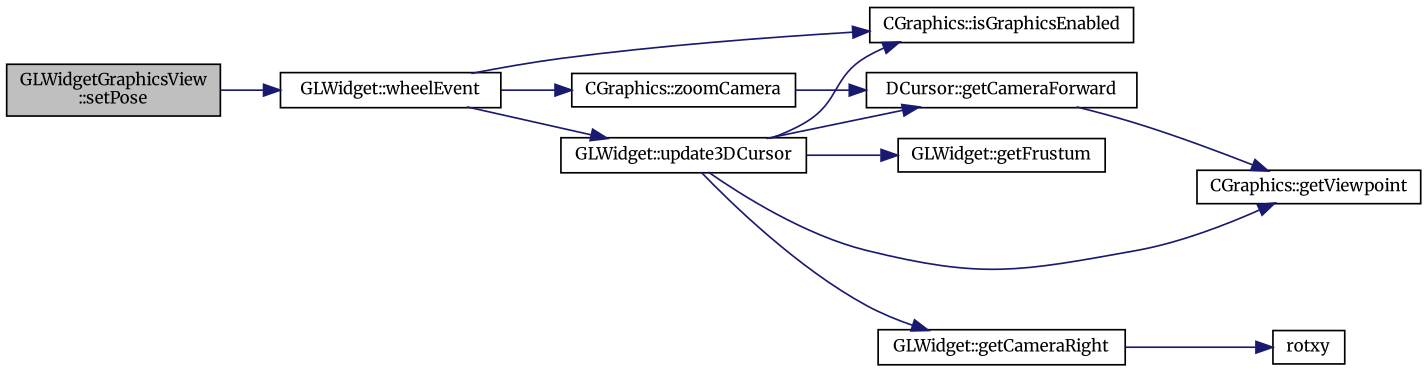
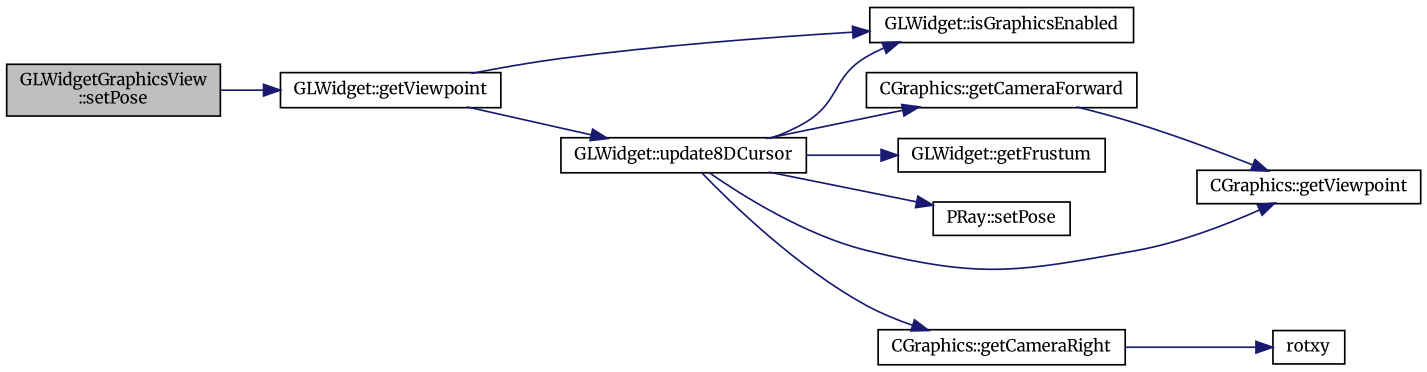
node "CGraphics::isGraphicsEnabled": label "CGraphics::isGraphicsEnabled" -> "GLWidget::isGraphicsEnabled"
node "GLWidget::wheelEvent": label "GLWidget::wheelEvent" -> "GLWidget::getViewpoint"
node "CGraphics::zoomCamera": removed
node "DCursor::getCameraForward": label "DCursor::getCameraForward" -> "CGraphics::getCameraForward"
node "GLWidget::update3DCursor": label "GLWidget::update3DCursor" -> "GLWidget::update8DCursor"
node "PRay::setPose": added
node "GLWidget::getCameraRight": label "GLWidget::getCameraRight" -> "CGraphics::getCameraRight"
